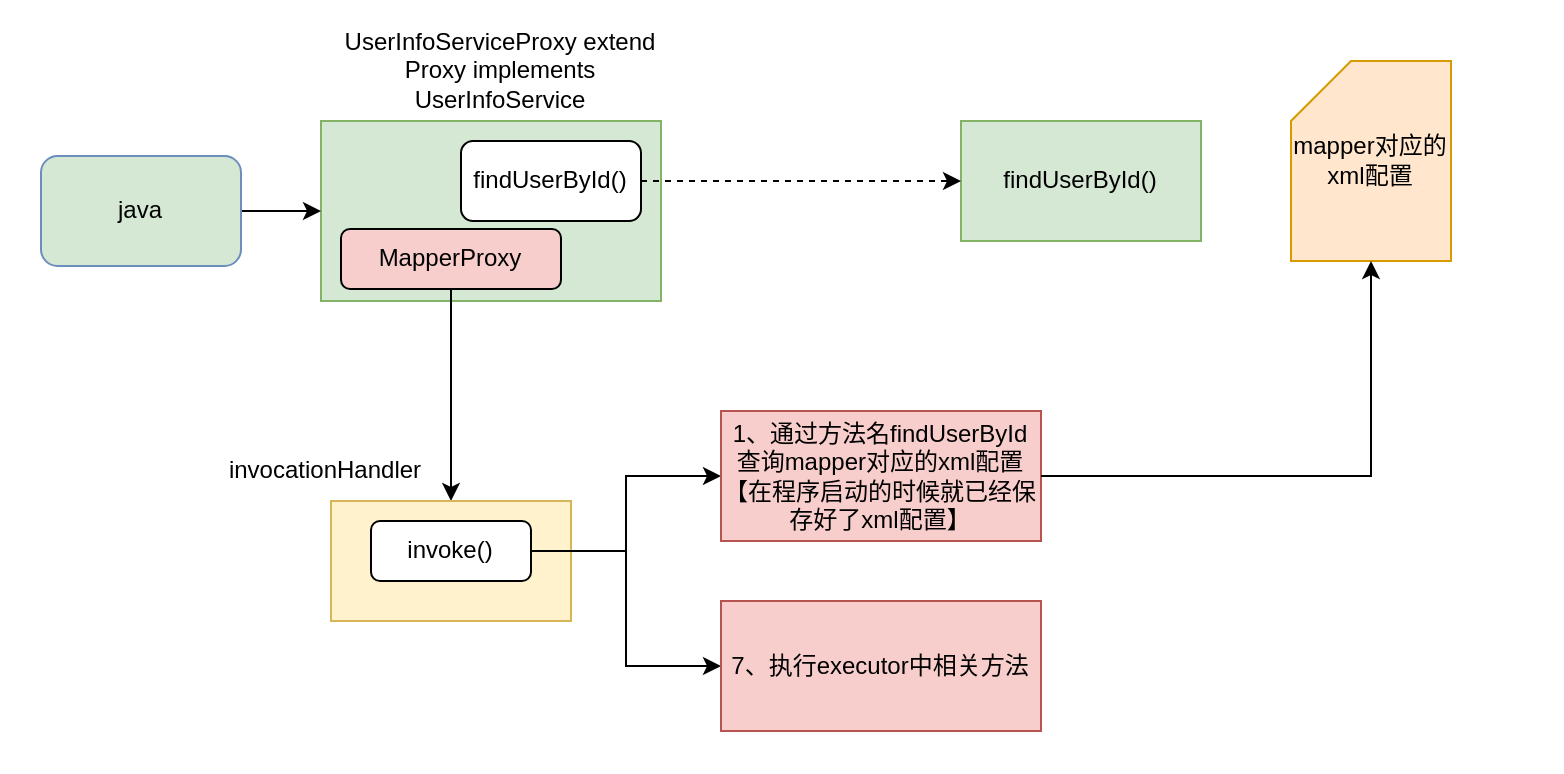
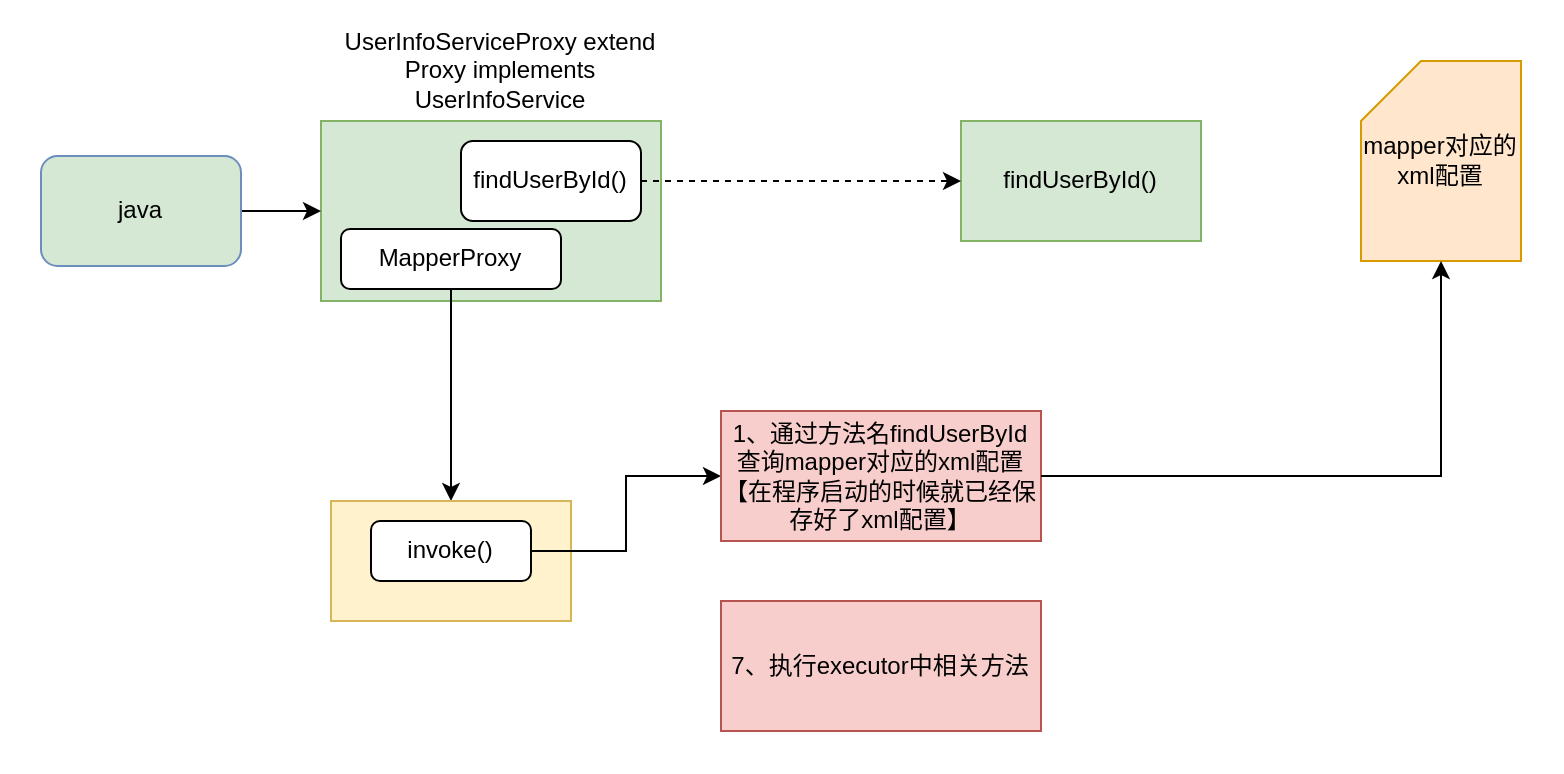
node "mapper对应的xml配置": moved (1371, 161) -> (1441, 161)
node "MapperProxy": fillcolor #f8cecc -> #ffffff
node "invocationHandler": removed
edge "invoke()" -> "7、执行executor中相关方法": removed
